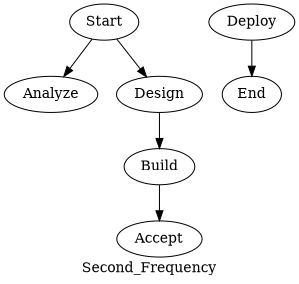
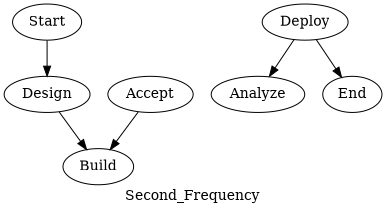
edge "Start" -> "Analyze": now "Deploy" -> "Analyze"
edge "Build" -> "Accept": reversed
